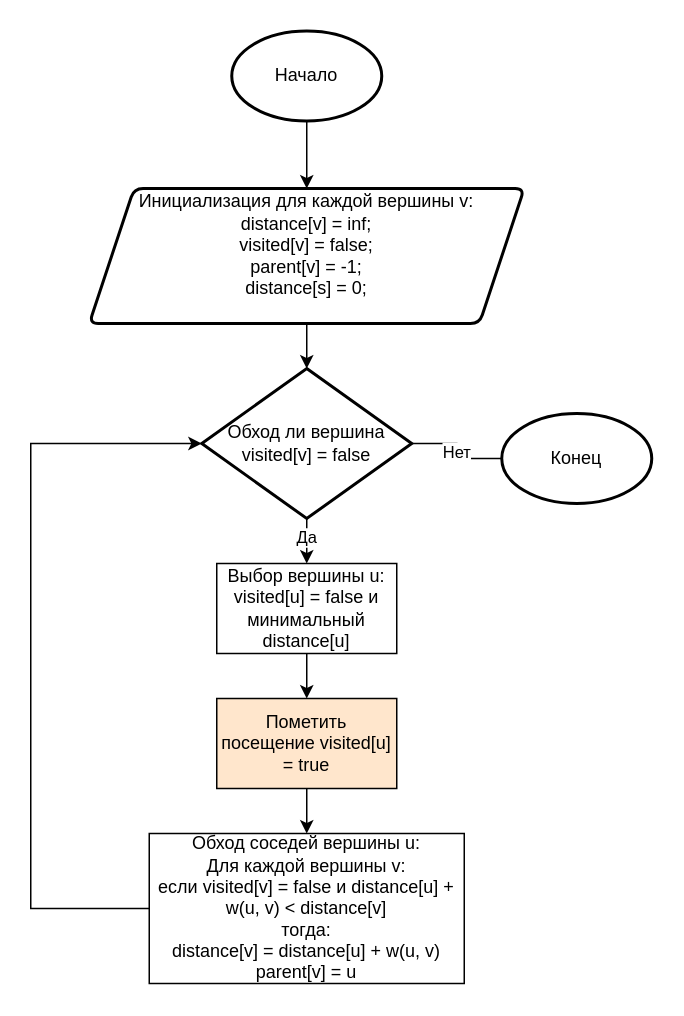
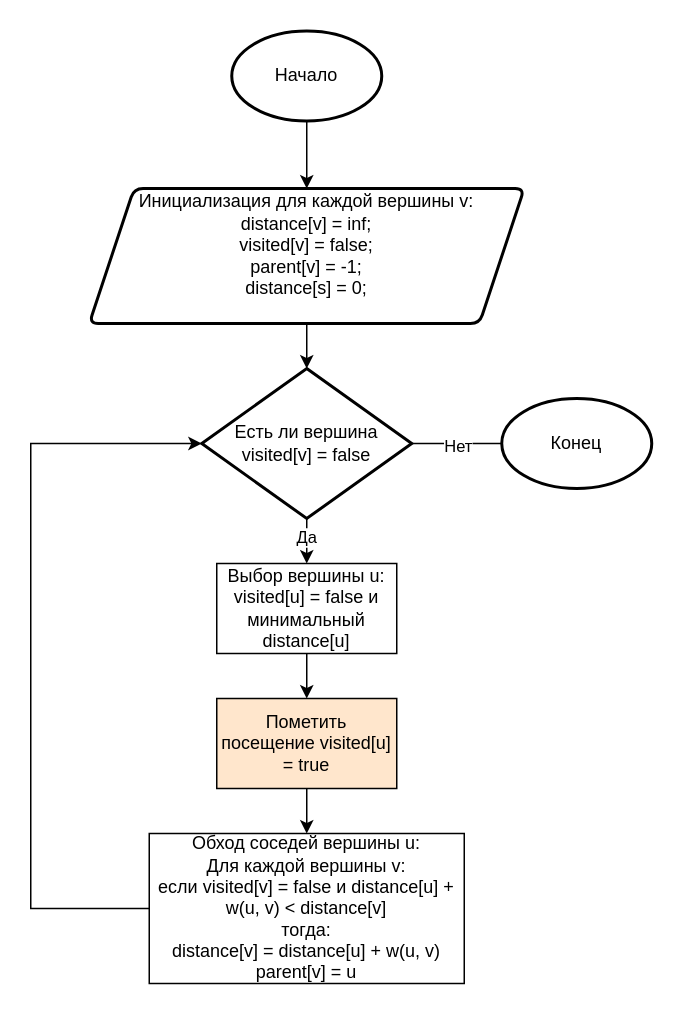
node "Обход ли вершина visited[v] = false": label "Обход ли вершина visited[v] = false" -> "Есть ли вершина visited[v] = false"
node "Конец": moved (577, 458) -> (577, 443)
